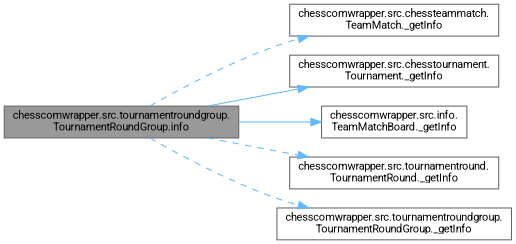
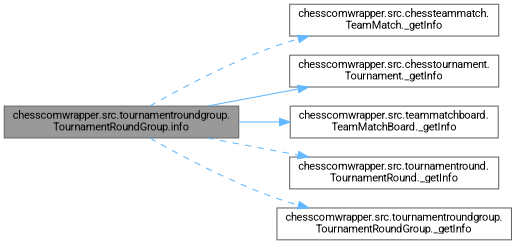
node "chesscomwrapper.src.info. TeamMatchBoard._getInfo": label "chesscomwrapper.src.info. TeamMatchBoard._getInfo" -> "chesscomwrapper.src.teammatchboard. TeamMatchBoard._getInfo"
